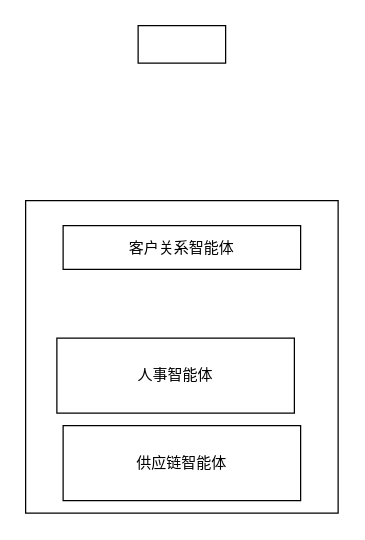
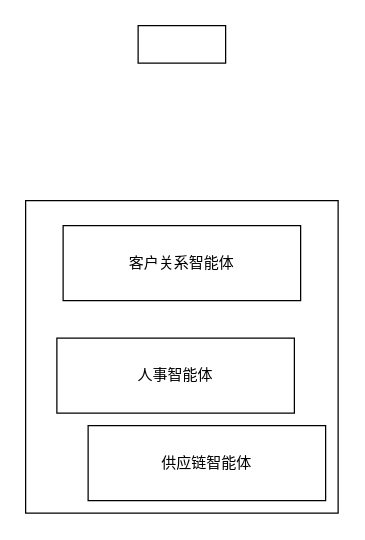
node "客户关系智能体": size 238x44 -> 238x75
node "供应链智能体": moved (182, 463) -> (207, 463)
